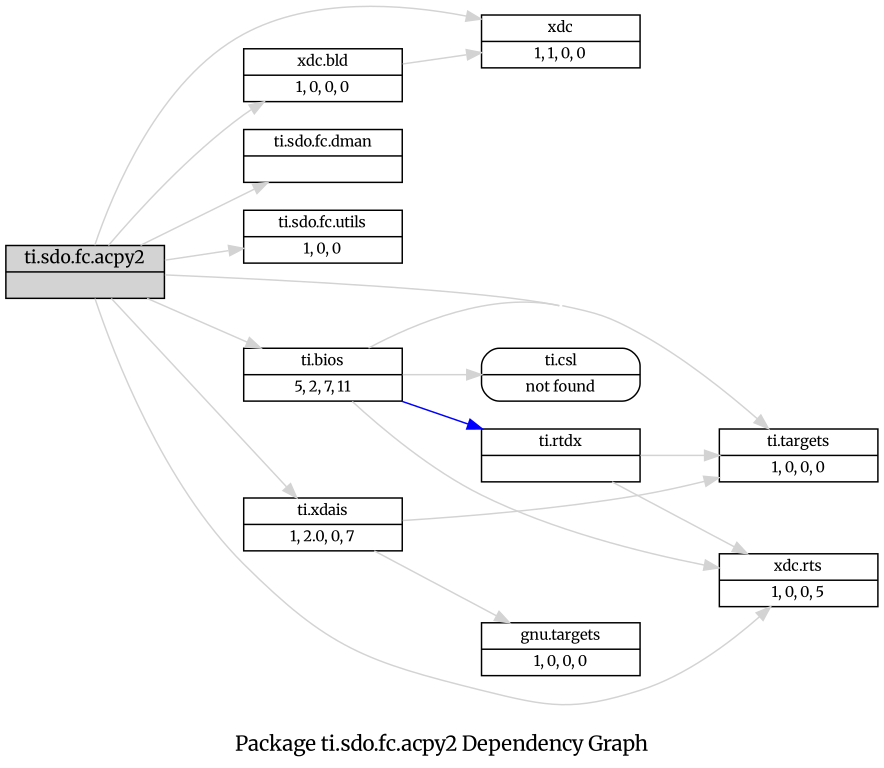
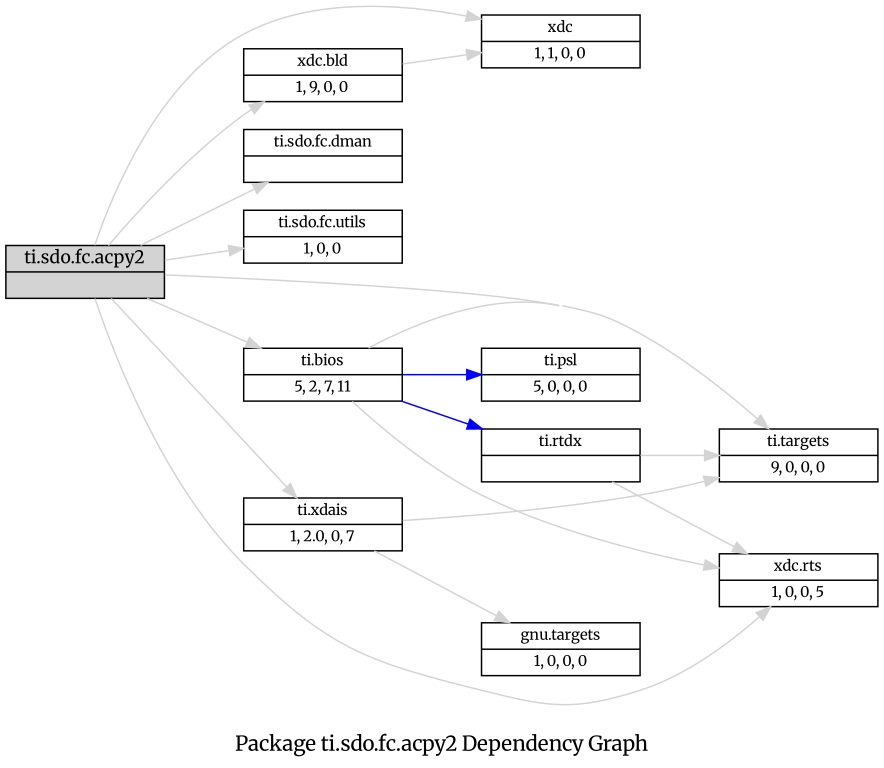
node "xdc.bld": text "1, 0, 0, 0" -> "1, 9, 0, 0"
node "ti.psl": added
node "ti.csl": removed
node "ti.targets": text "1, 0, 0, 0" -> "9, 0, 0, 0"
